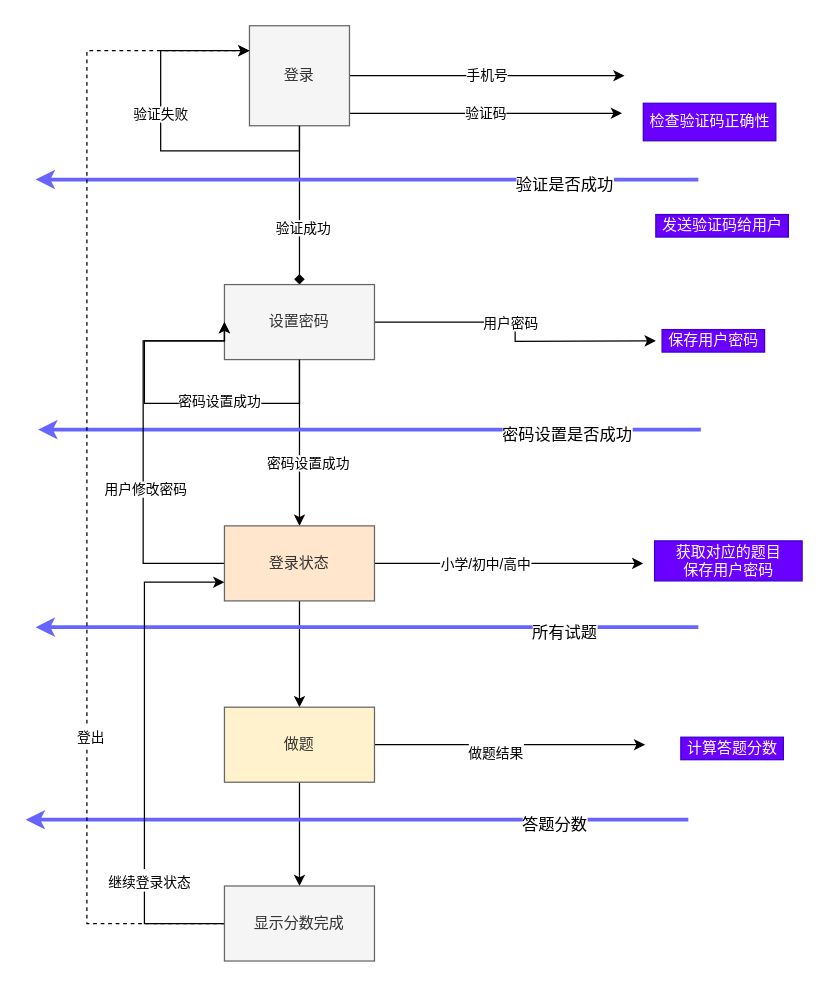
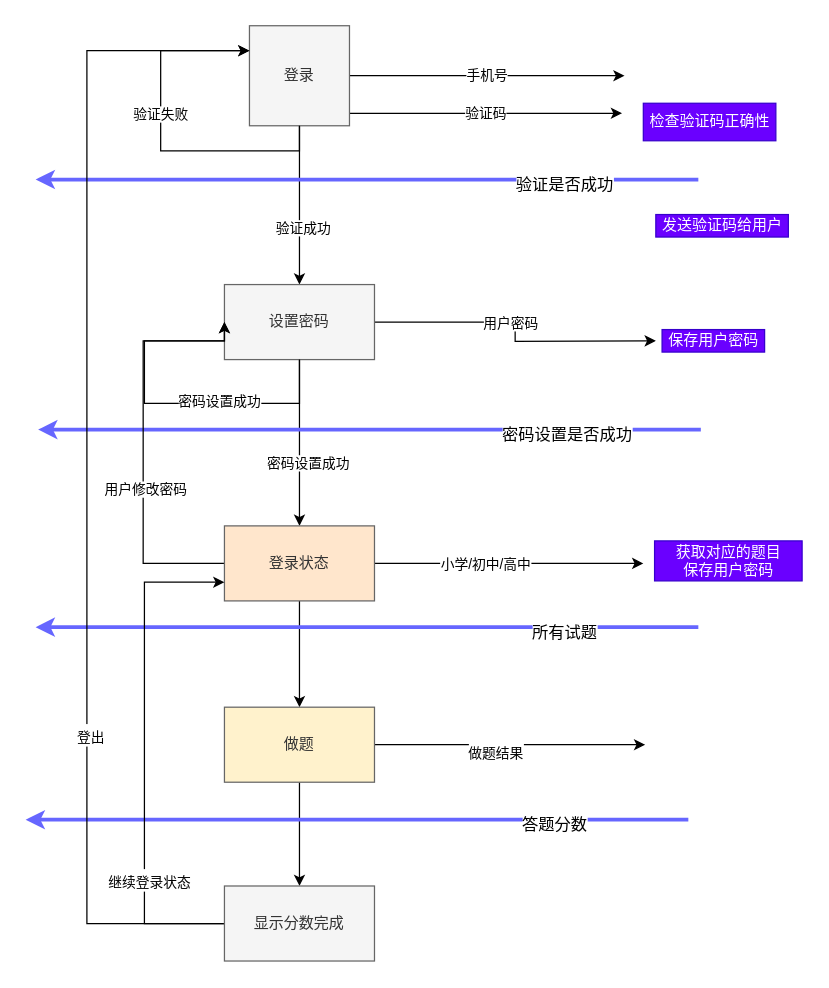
edge "登录" -> "设置密码": arrowhead diamond -> classic
edge "显示分数完成" -> "登录": style dashed -> solid
node "计算答题分数": removed
